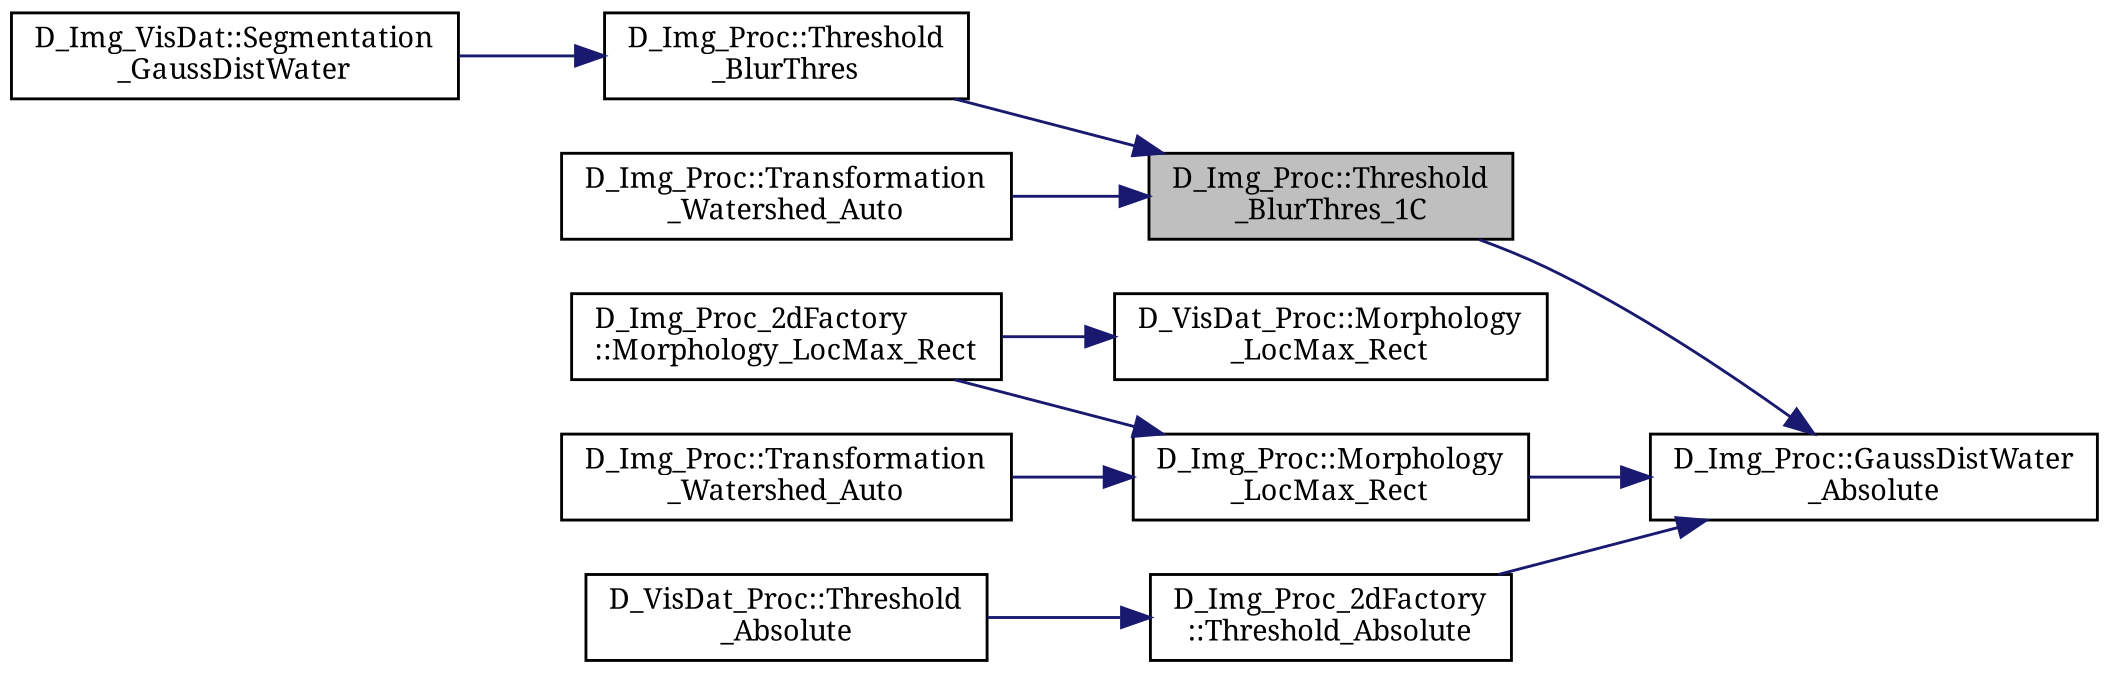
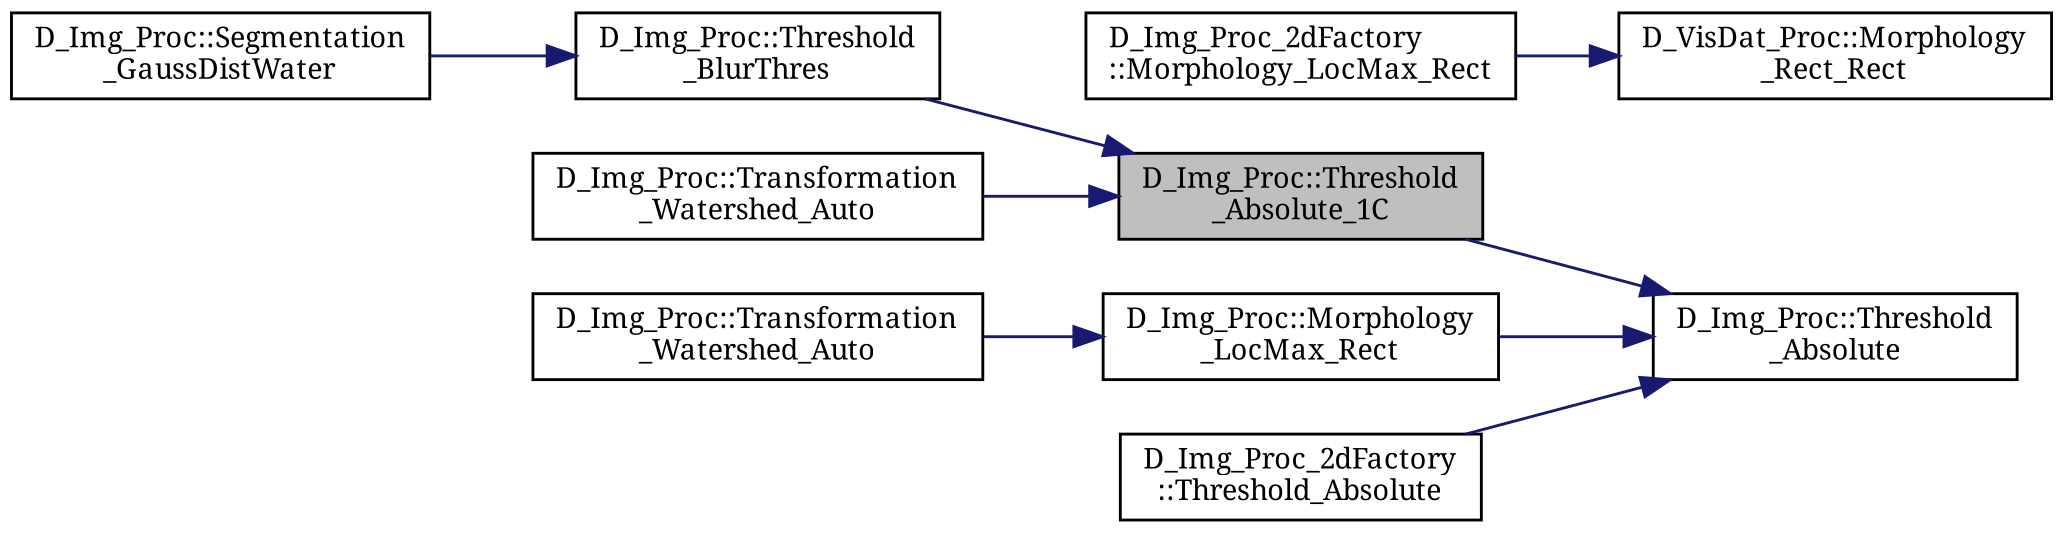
node "D_Img_VisDat::Segmentation _GaussDistWater": label "D_Img_VisDat::Segmentation _GaussDistWater" -> "D_Img_Proc::Segmentation _GaussDistWater"
node "D_Img_Proc::Threshold _BlurThres_1C": label "D_Img_Proc::Threshold _BlurThres_1C" -> "D_Img_Proc::Threshold _Absolute_1C"
node "D_VisDat_Proc::Morphology _LocMax_Rect": label "D_VisDat_Proc::Morphology _LocMax_Rect" -> "D_VisDat_Proc::Morphology _Rect_Rect"
edge "D_Img_Proc_2dFactory ::Morphology_LocMax_Rect" -> "D_Img_Proc::Morphology _LocMax_Rect": removed
node "D_Img_Proc::GaussDistWater _Absolute": label "D_Img_Proc::GaussDistWater _Absolute" -> "D_Img_Proc::Threshold _Absolute"
node "D_VisDat_Proc::Threshold _Absolute": removed
